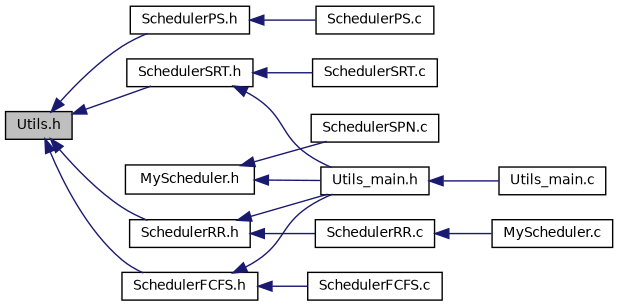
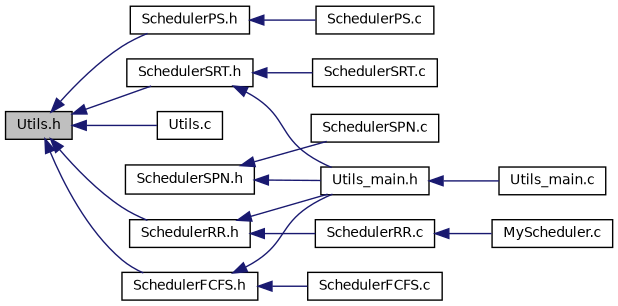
node "Utils.c": added
node "MyScheduler.h": label "MyScheduler.h" -> "SchedulerSPN.h"
